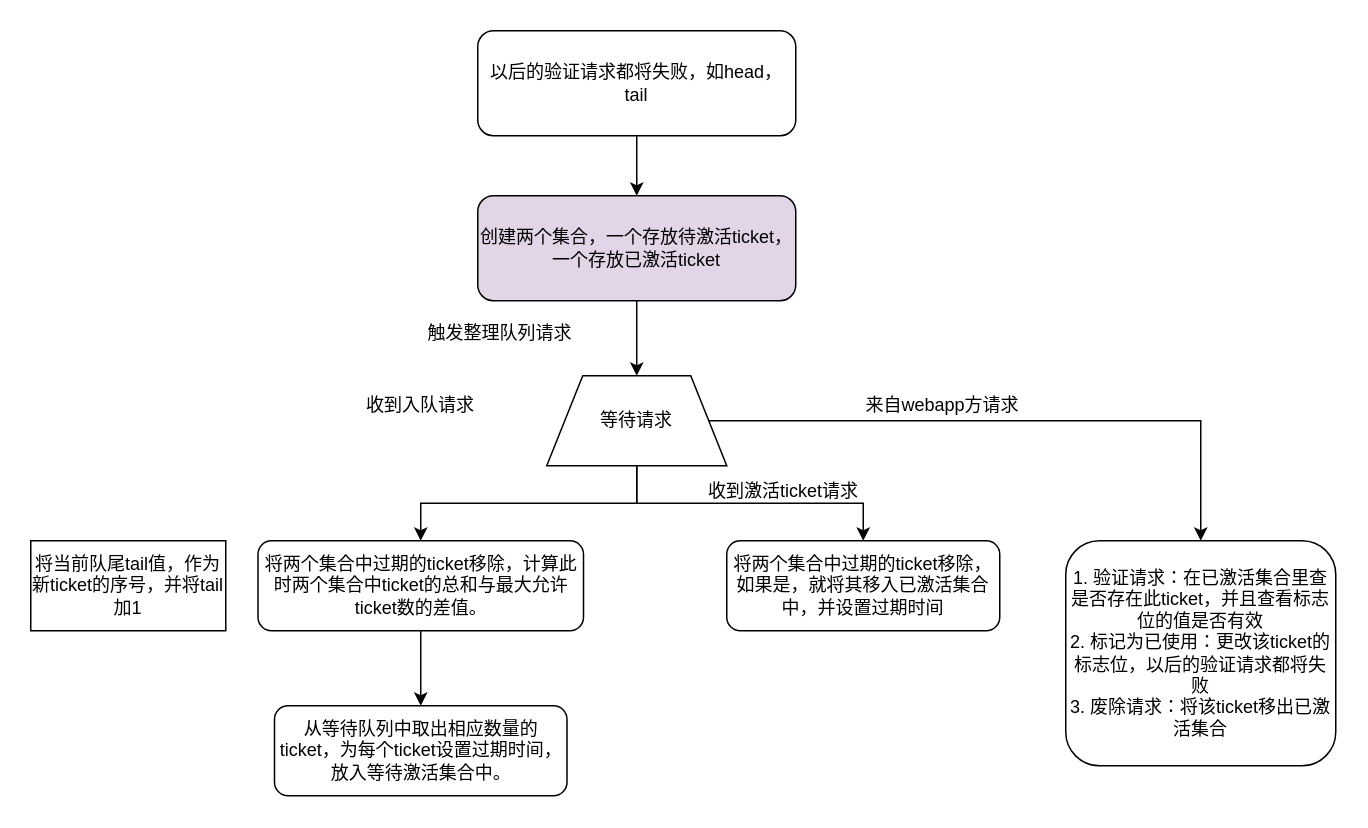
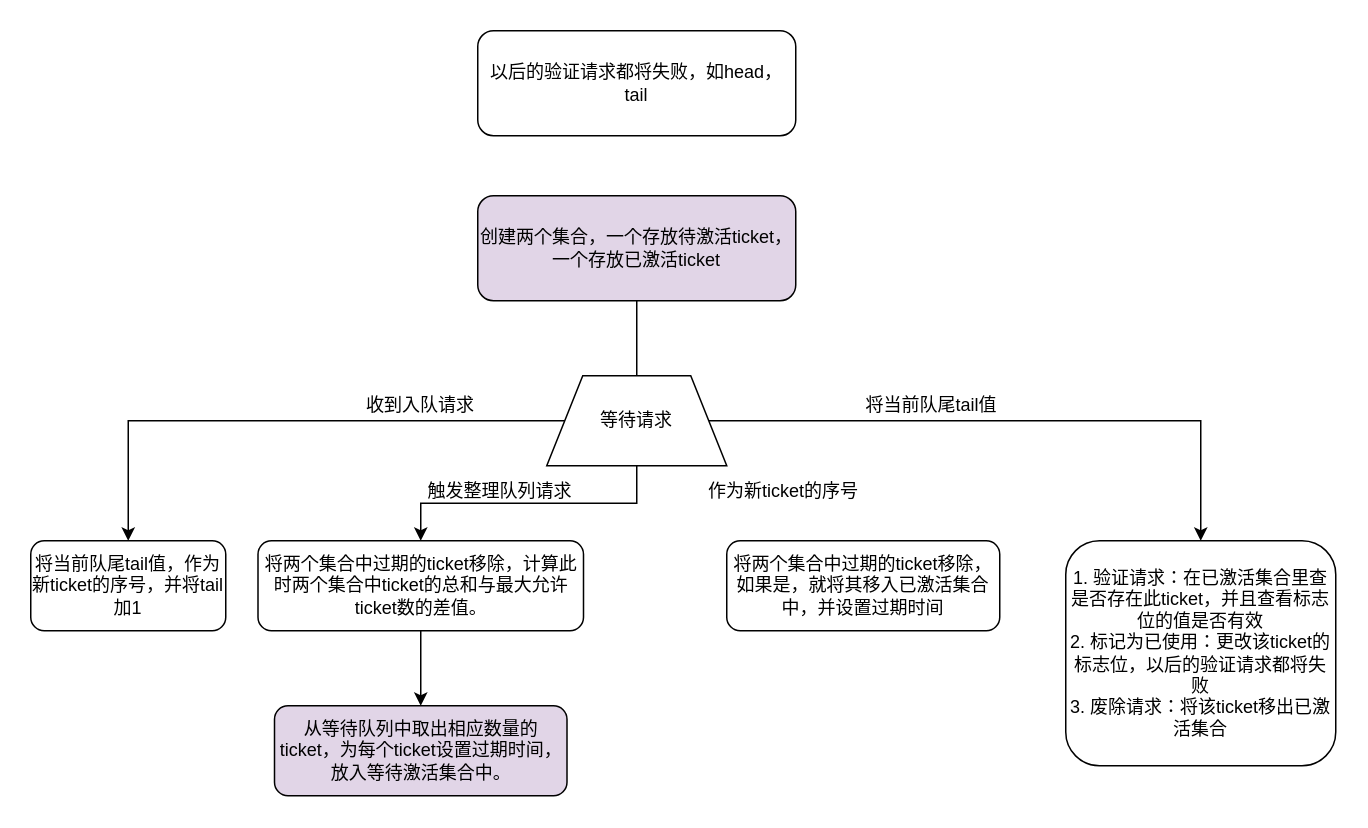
edge "以后的验证请求都将失败，如head，tail" -> "创建两个集合，一个存放待激活ticket，一个存放已激活ticket": removed
node "触发整理队列请求": moved (500, 333) -> (500, 491)
edge "创建两个集合，一个存放待激活ticket，一个存放已激活ticket" -> "等待请求": arrowhead classic -> none
node "来自webapp方请求": label "来自webapp方请求" -> "将当前队尾tail值"
edge "等待请求" -> "将当前队尾tail值，作为新ticket的序号，并将tail加1": added
node "收到激活ticket请求": label "收到激活ticket请求" -> "作为新ticket的序号"
edge "等待请求" -> "将两个集合中过期的ticket移除，如果是，就将其移入已激活集合中，并设置过期时间": removed
node "将当前队尾tail值，作为新ticket的序号，并将tail加1": shape rectangle -> rounded rectangle
node "从等待队列中取出相应数量的ticket，为每个ticket设置过期时间，放入等待激活集合中。": fillcolor #ffffff -> #e1d5e7
